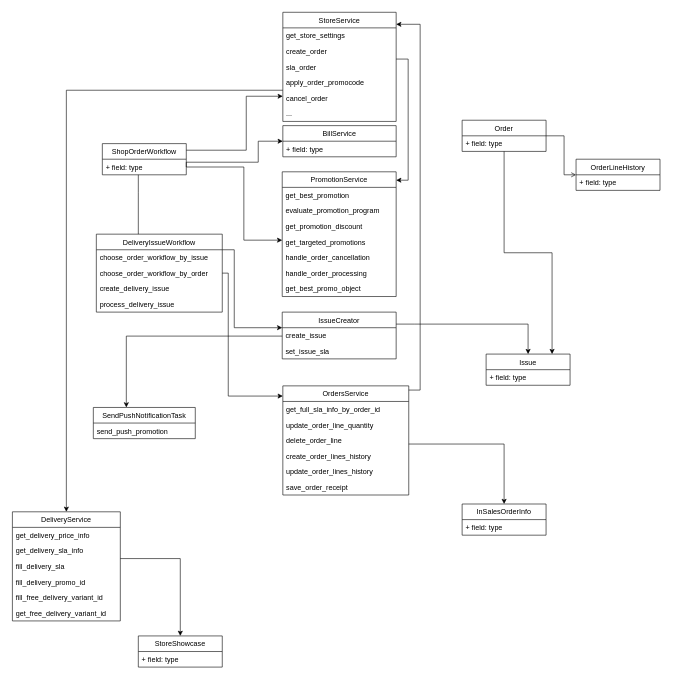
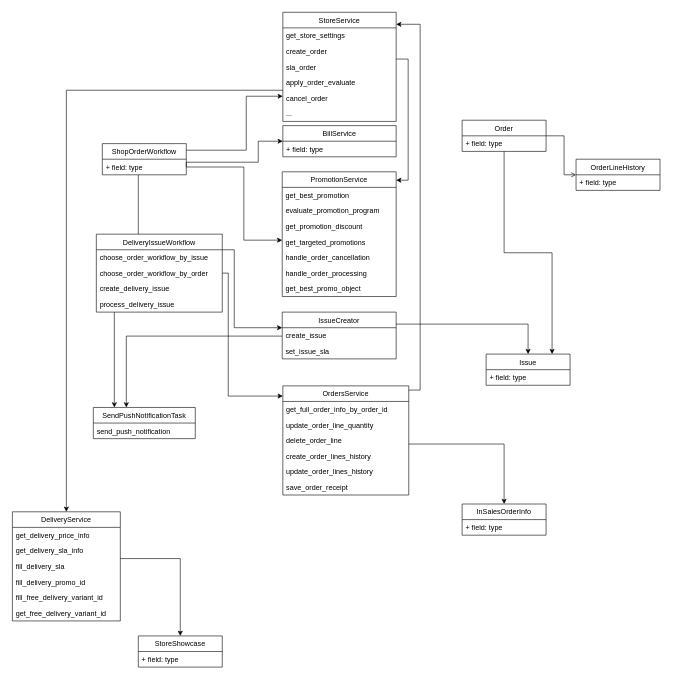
node "apply_order_promocode": label "apply_order_promocode" -> "apply_order_evaluate"
edge "DeliveryIssueWorkflow" -> "SendPushNotificationTask": added
node "get_full_sla_info_by_order_id": label "get_full_sla_info_by_order_id" -> "get_full_order_info_by_order_id"
node "send_push_promotion": label "send_push_promotion" -> "send_push_notification"
